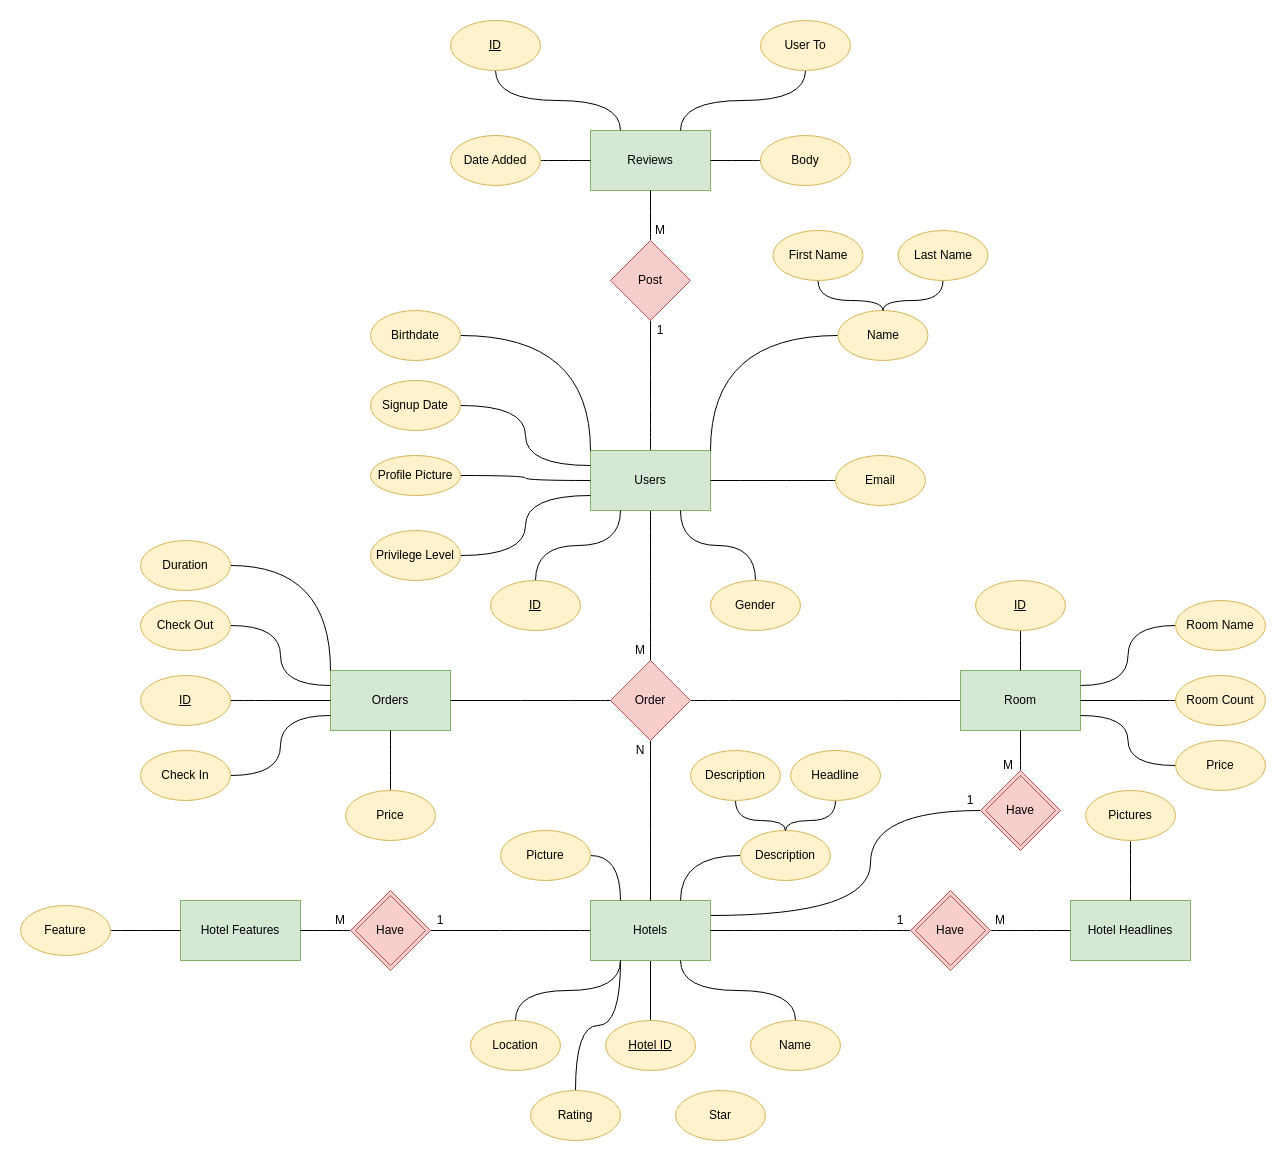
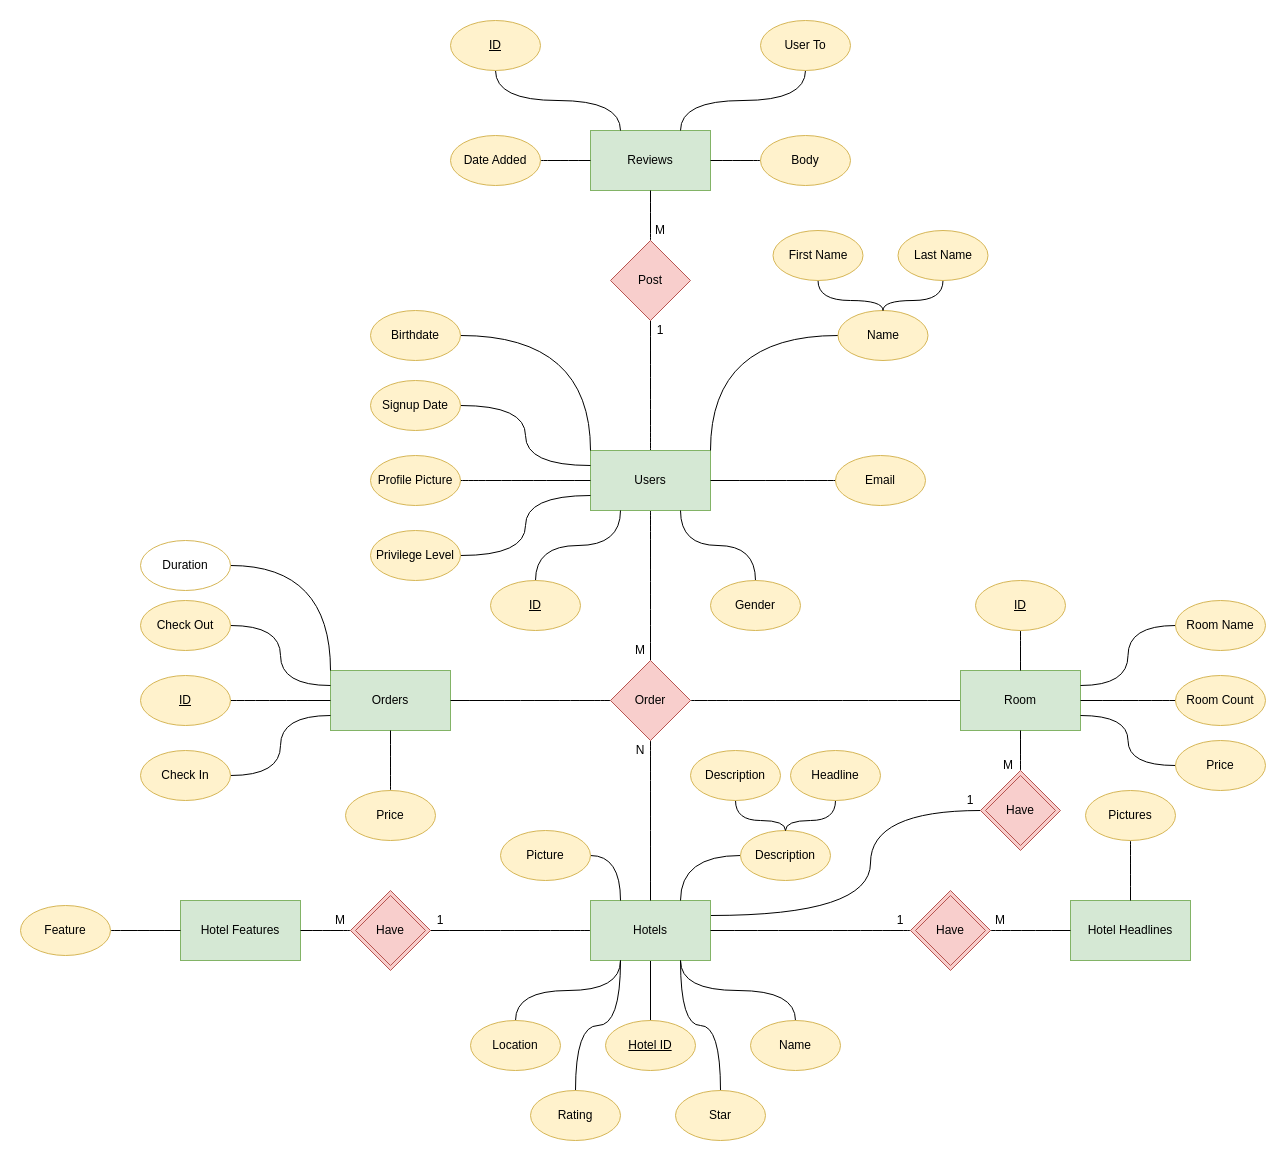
node "Profile Picture": size 90x40 -> 90x50
node "Duration": fillcolor #fff2cc -> #ffffff
edge "Hotels" -- "Star": added
